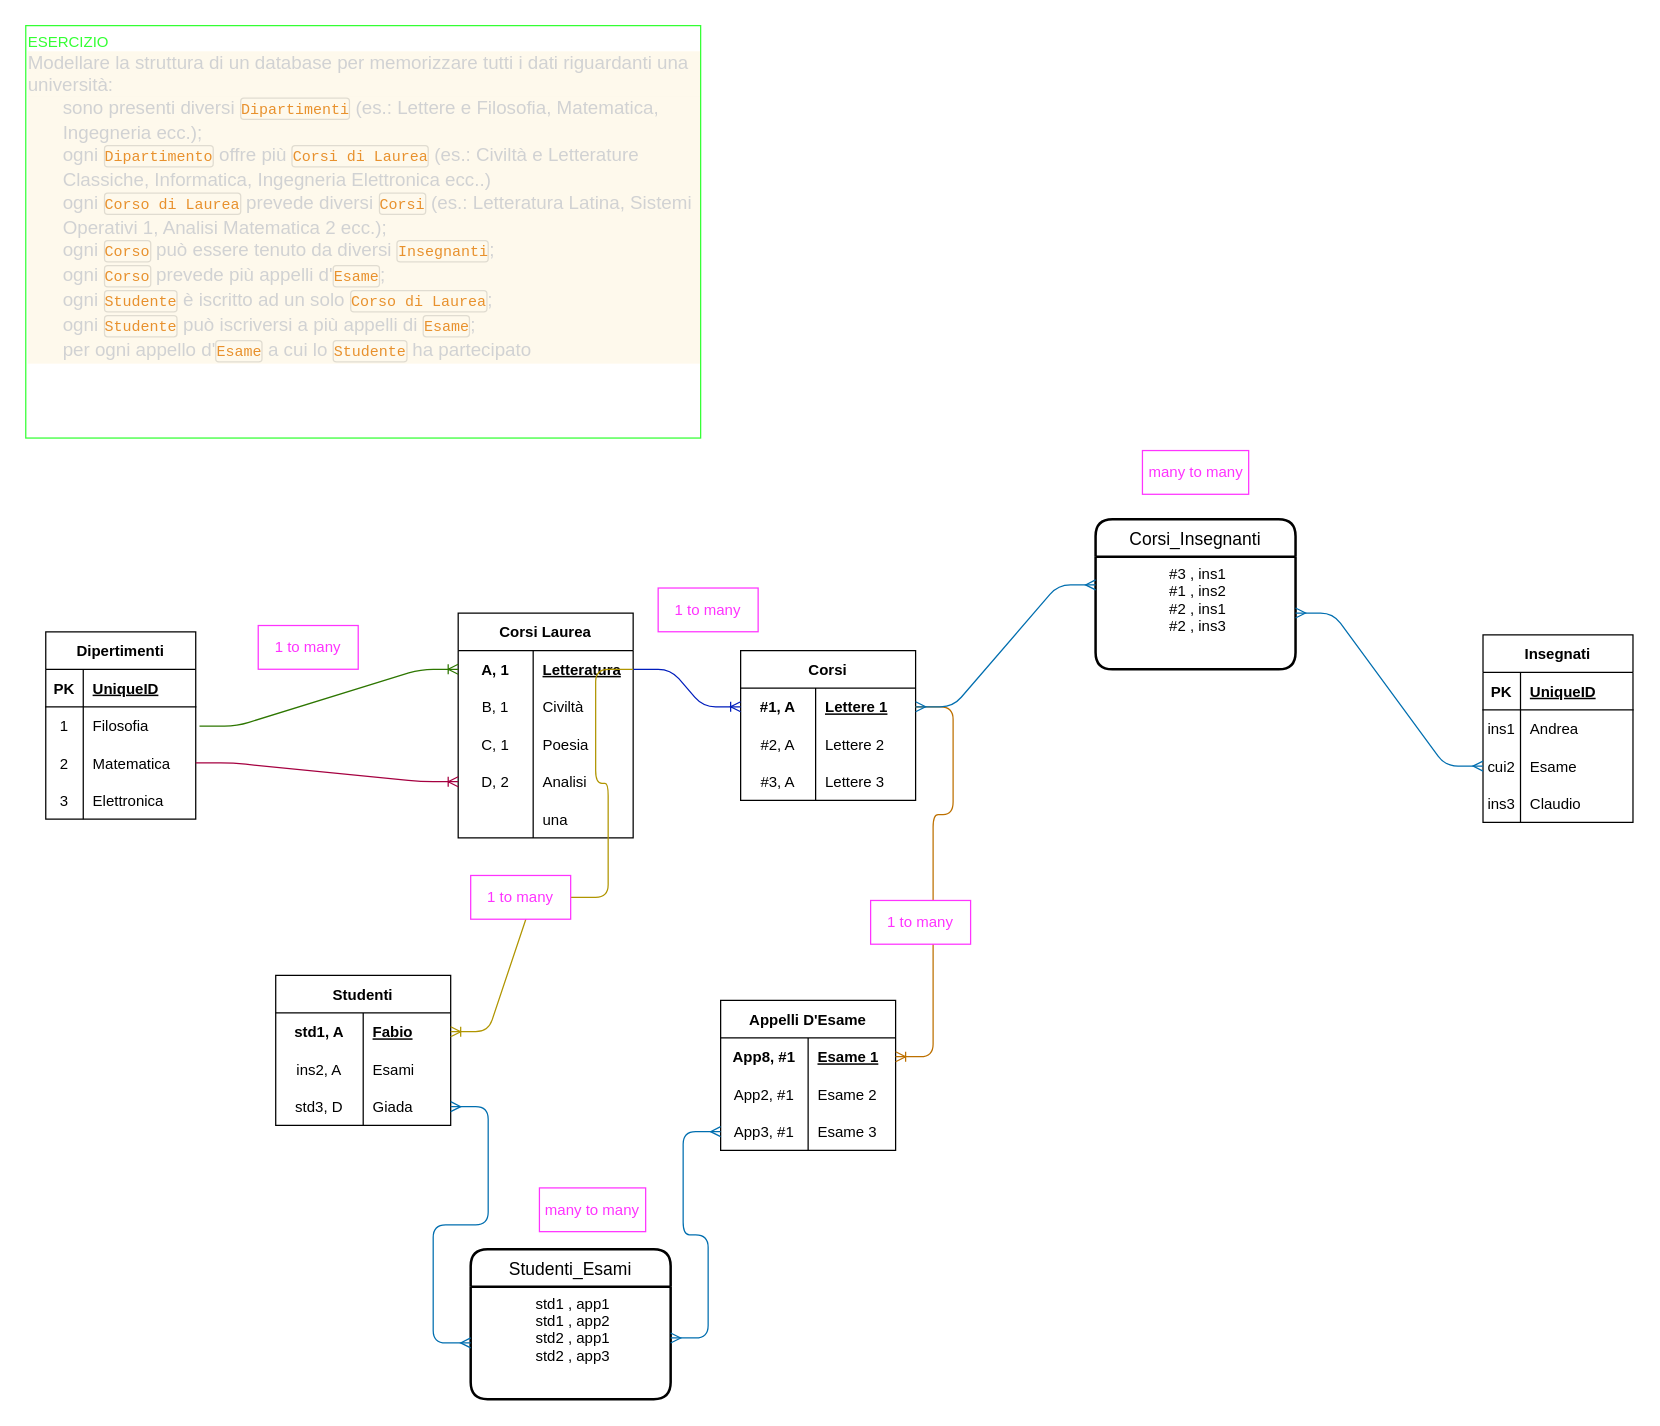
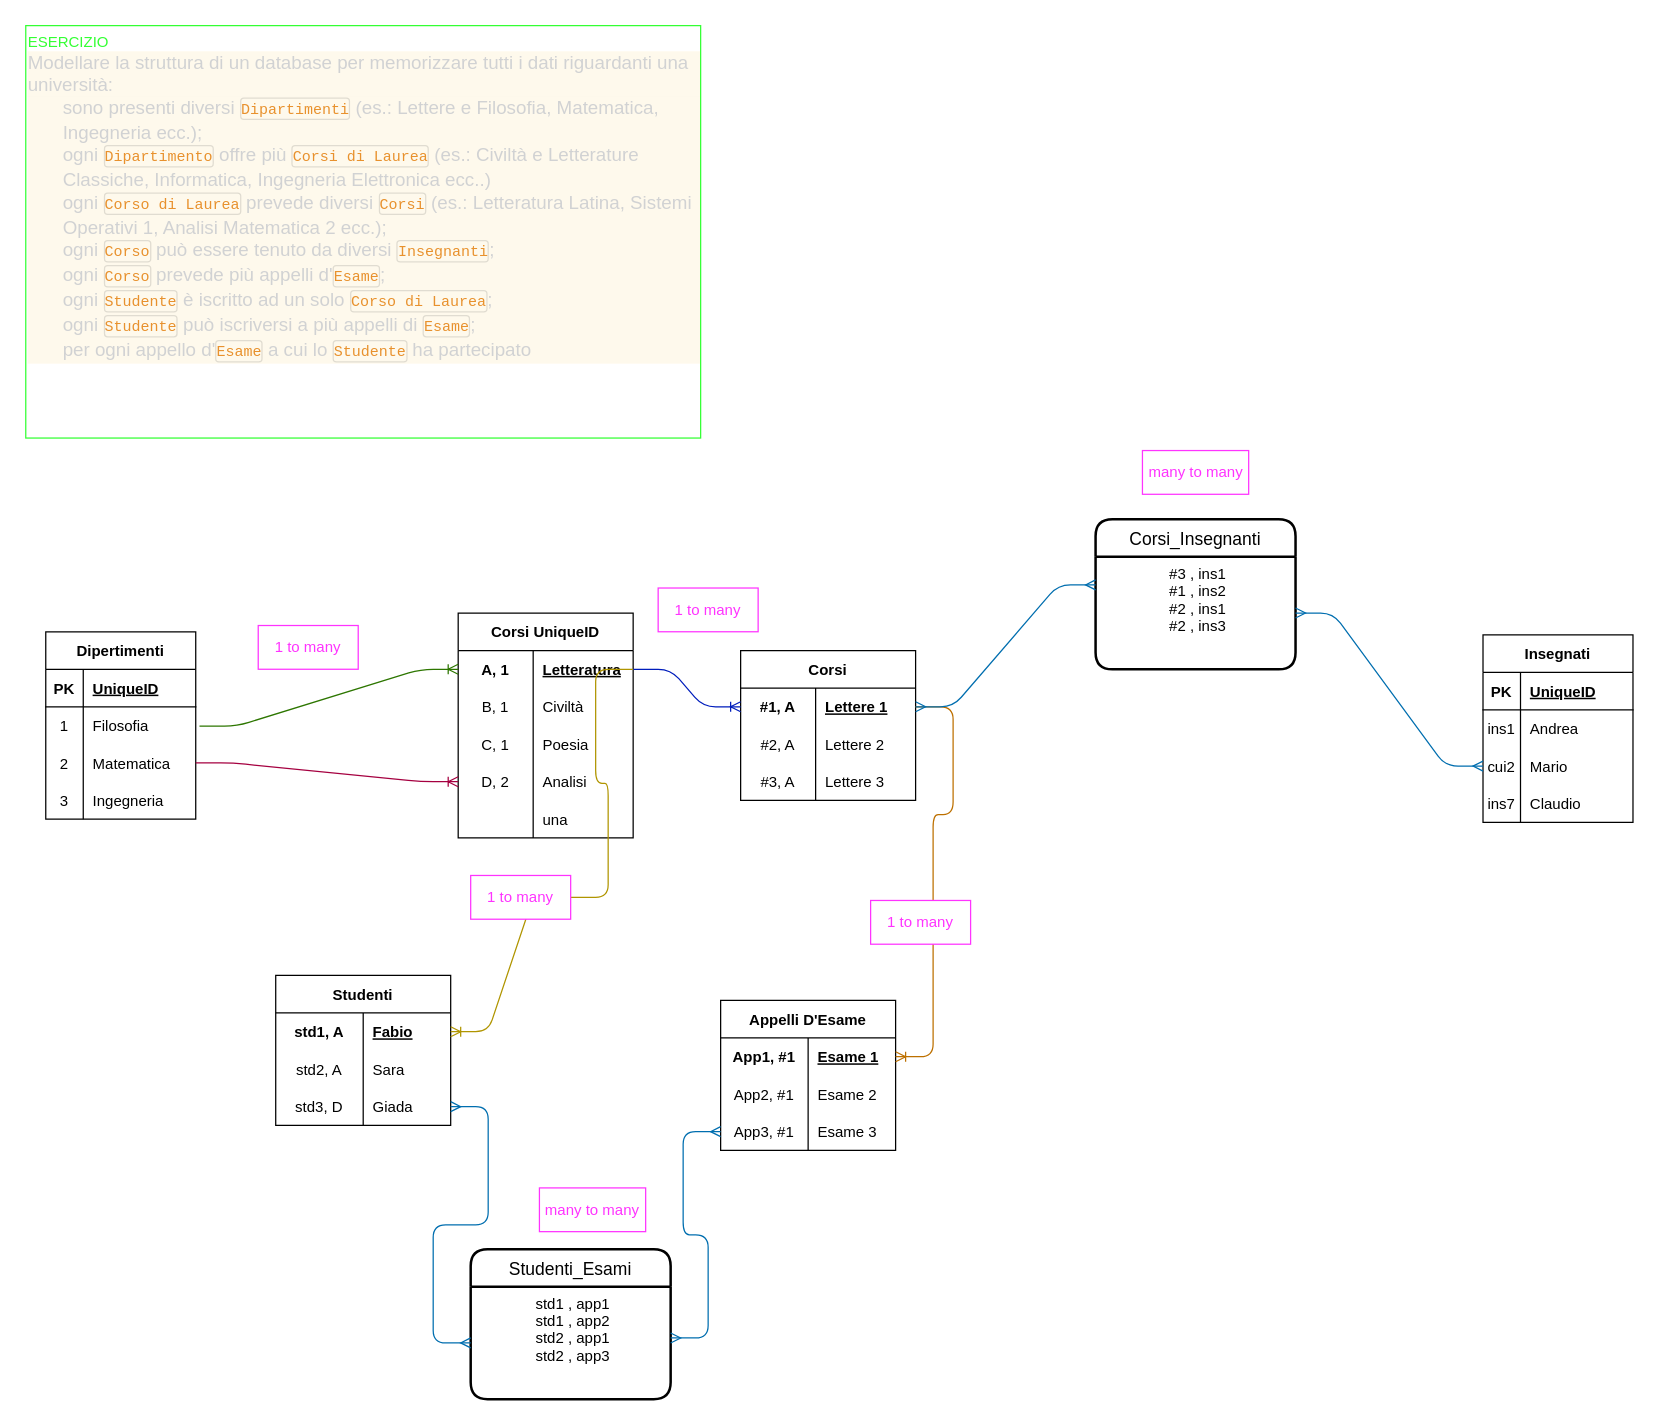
node "Corsi Laurea": label "Corsi Laurea" -> "Corsi UniqueID"
node "Esame": label "Esame" -> "Mario"
node "Elettronica": label "Elettronica" -> "Ingegneria"
node "ins3": label "ins3" -> "ins7"
node "App8, #1": label "App8, #1" -> "App1, #1"
node "ins2, A": label "ins2, A" -> "std2, A"
node "Esami": label "Esami" -> "Sara"
